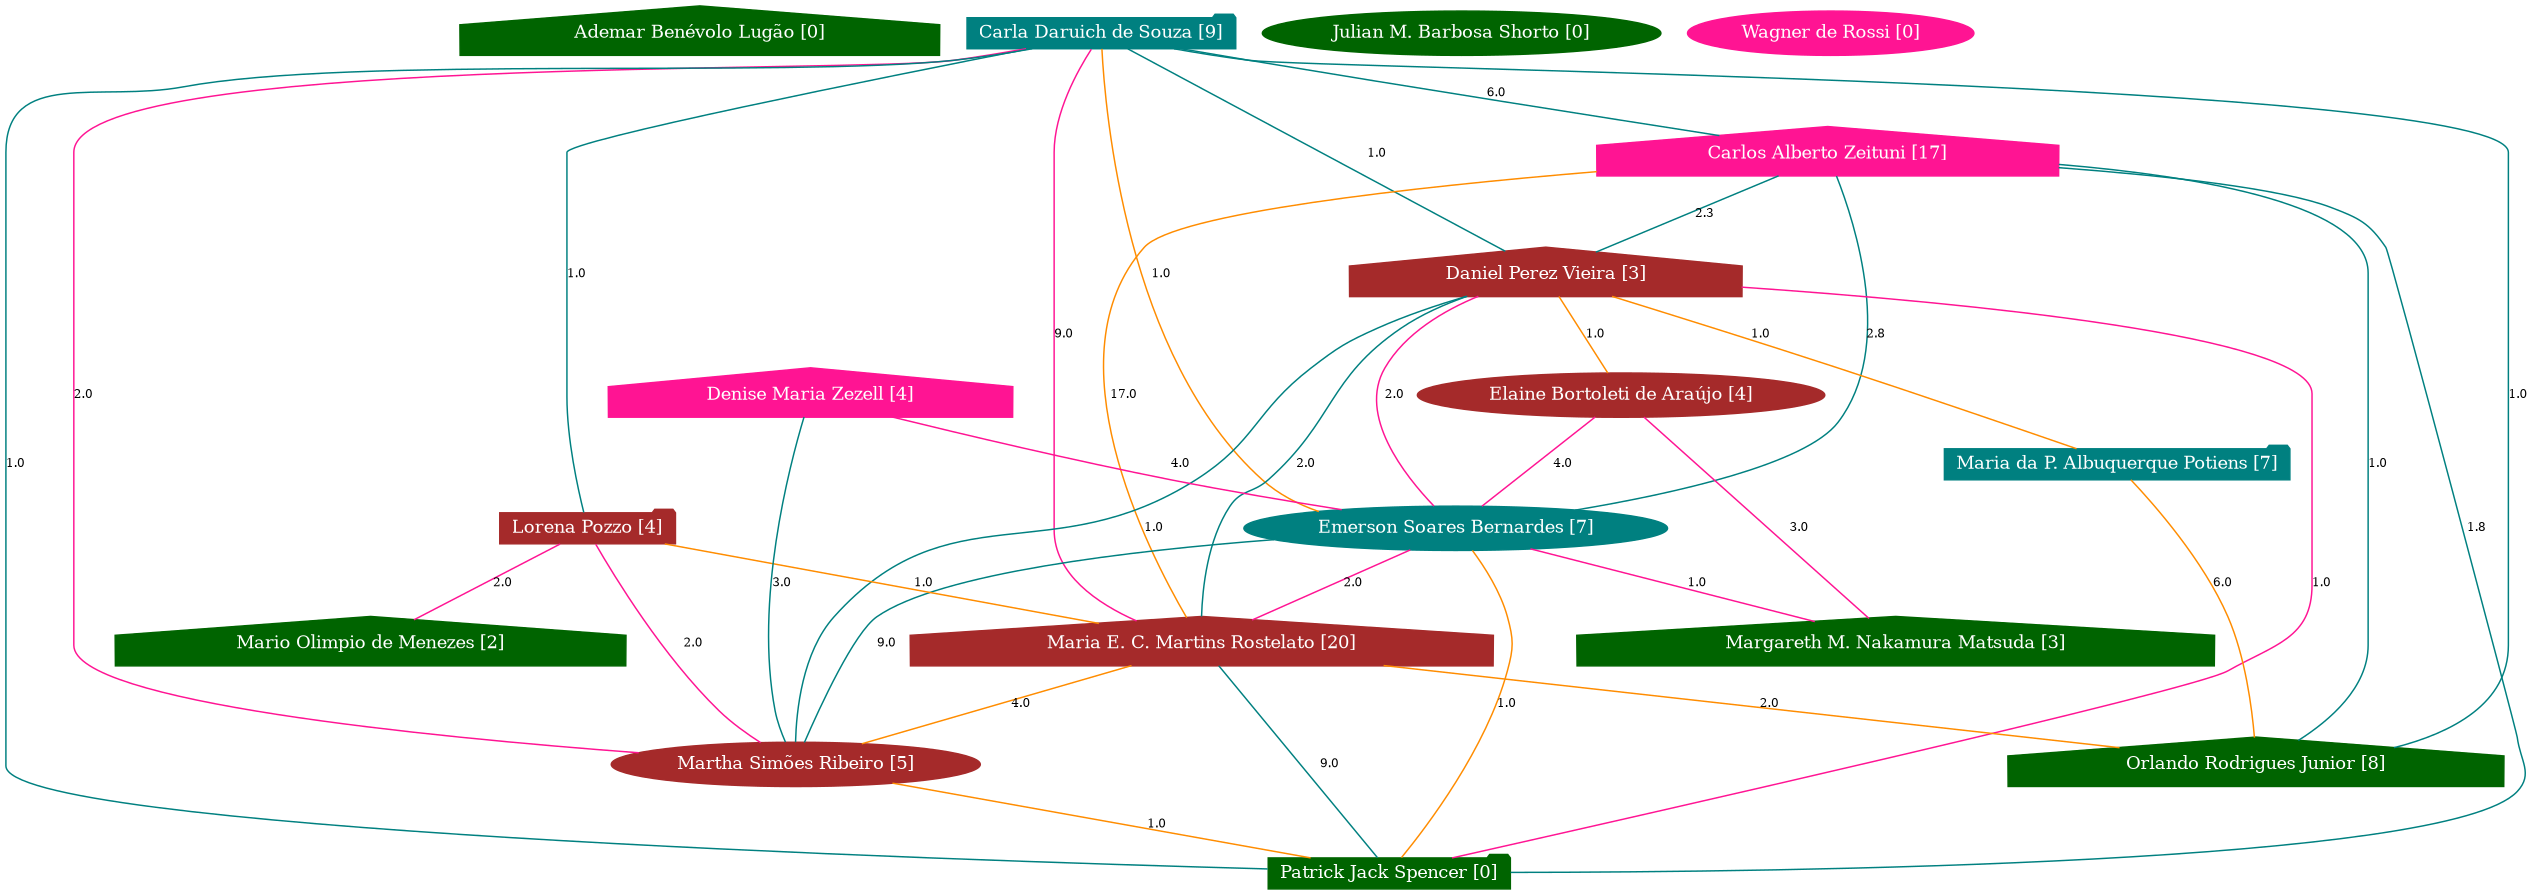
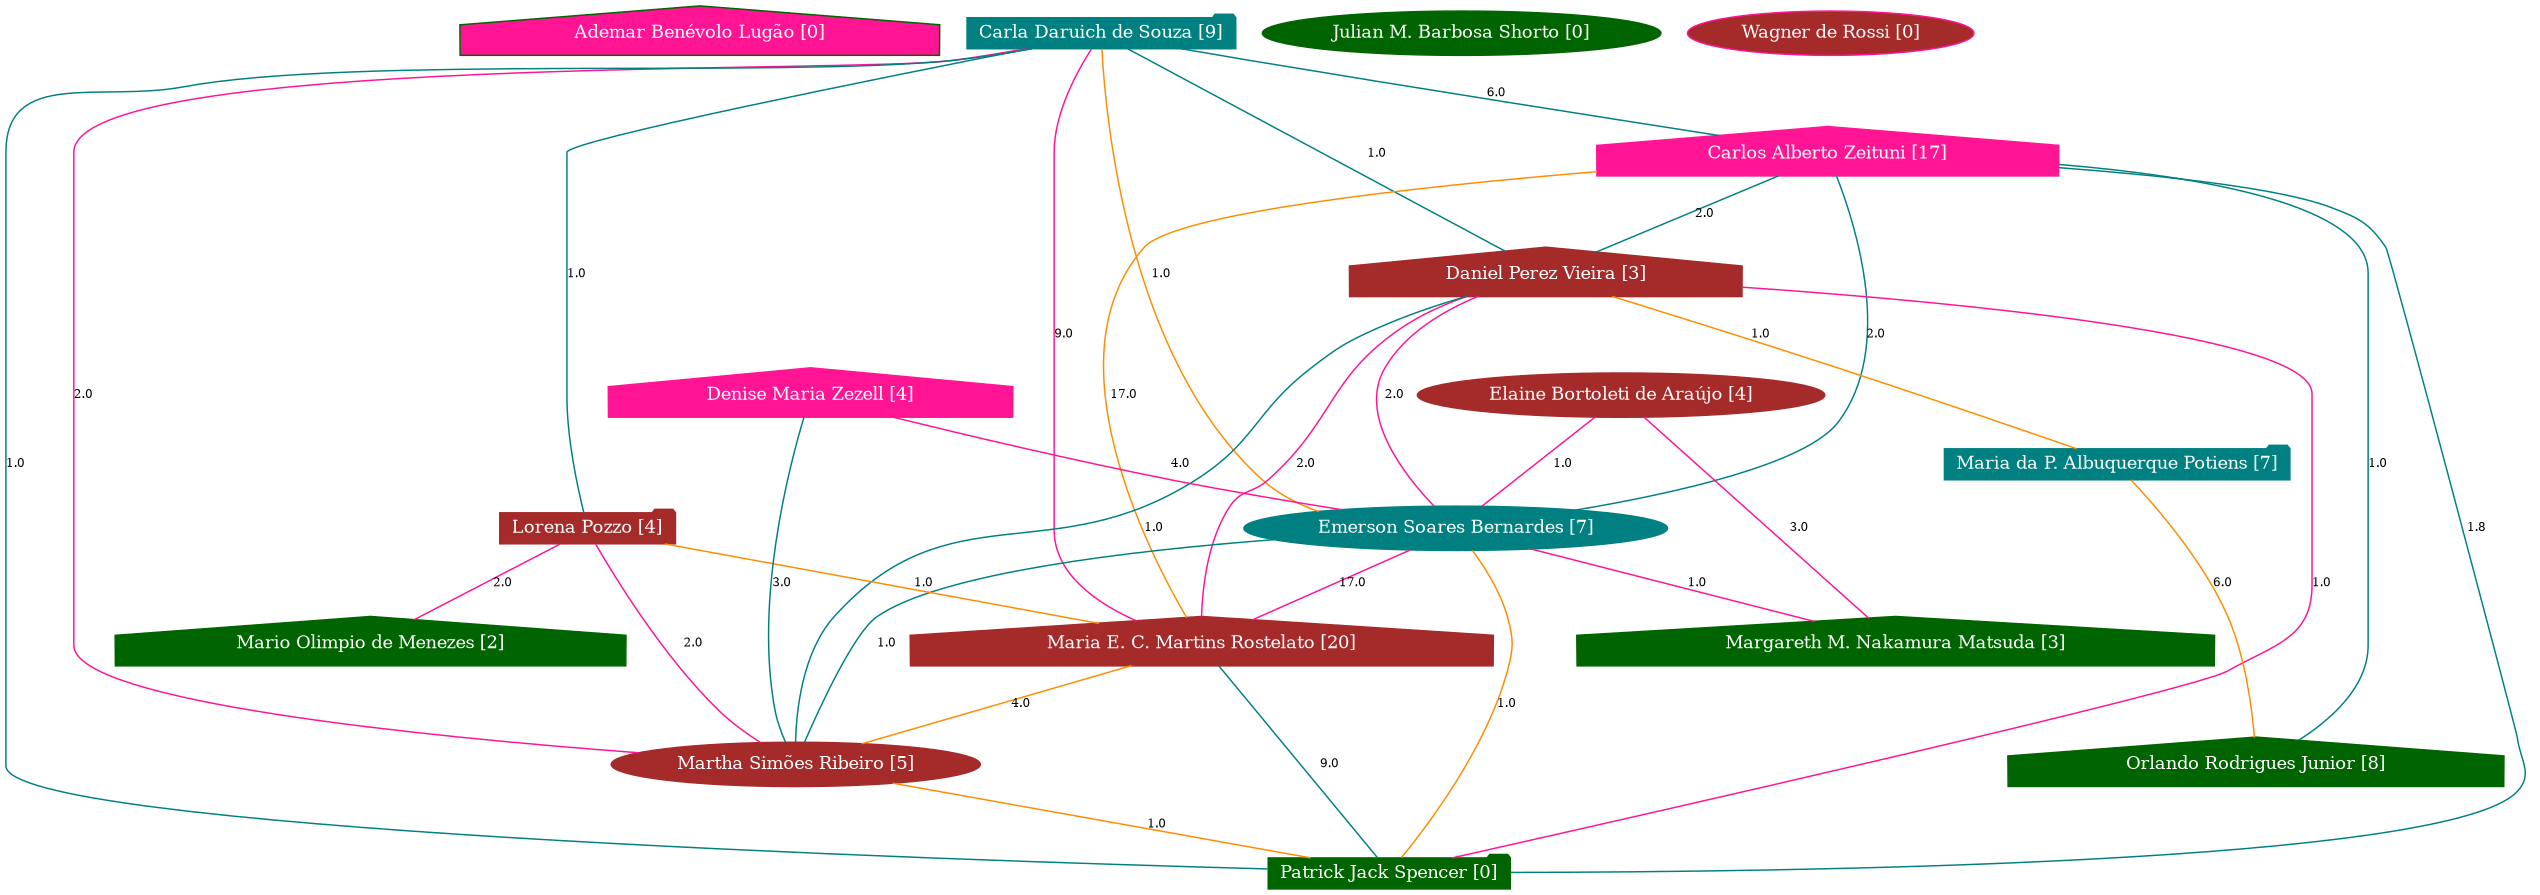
node "Ademar Benévolo Lugão [0]": fillcolor darkgreen -> deeppink
node "Wagner de Rossi [0]": fillcolor deeppink -> brown
edge "Carla Daruich de Souza [9]" -- "Orlando Rodrigues Junior [8]": removed, label "1.0"
edge "Carlos Alberto Zeituni [17]" -- "Daniel Perez Vieira [3]": label "2.3" -> "2.0"
edge "Daniel Perez Vieira [3]" -- "Elaine Bortoleti de Araújo [4]": removed, label "1.0"
edge "Carlos Alberto Zeituni [17]" -- "Emerson Soares Bernardes [7]": label "2.8" -> "2.0"
edge "Daniel Perez Vieira [3]" -- "Maria E. C. Martins Rostelato [20]": color teal -> deeppink
edge "Elaine Bortoleti de Araújo [4]" -- "Emerson Soares Bernardes [7]": label "4.0" -> "1.0"
edge "Emerson Soares Bernardes [7]" -- "Maria E. C. Martins Rostelato [20]": label "2.0" -> "17.0"
edge "Emerson Soares Bernardes [7]" -- "Martha Simões Ribeiro [5]": label "9.0" -> "1.0"
edge "Maria E. C. Martins Rostelato [20]" -- "Orlando Rodrigues Junior [8]": removed, label "2.0"
